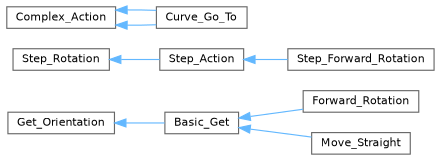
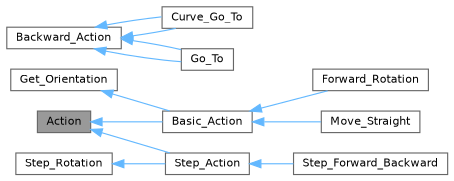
node "Complex_Action": label "Complex_Action" -> "Backward_Action"
node "Go_To": added
node "Step_Forward_Rotation": label "Step_Forward_Rotation" -> "Step_Forward_Backward"
node "Action": added
node "Basic_Get": label "Basic_Get" -> "Basic_Action"
